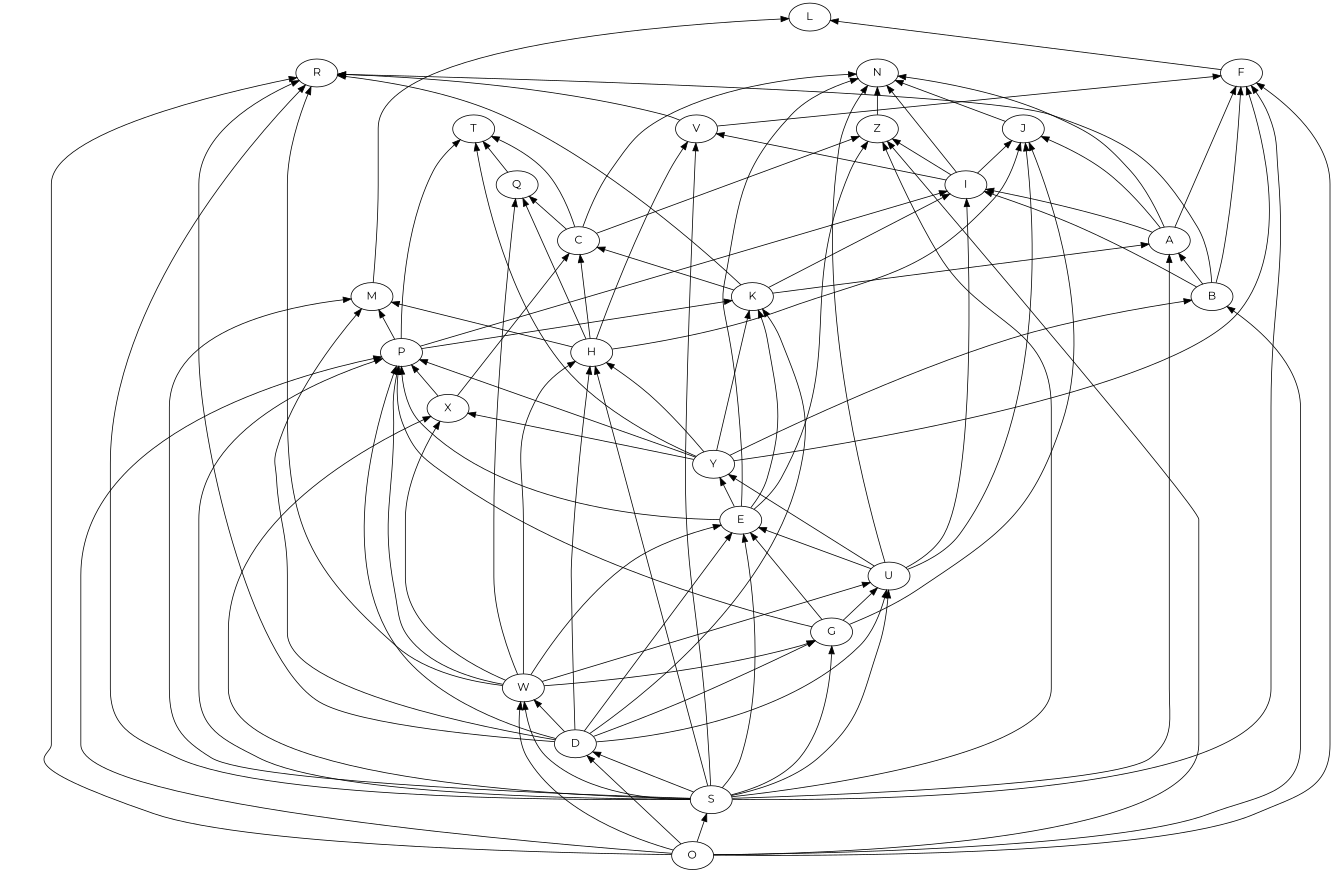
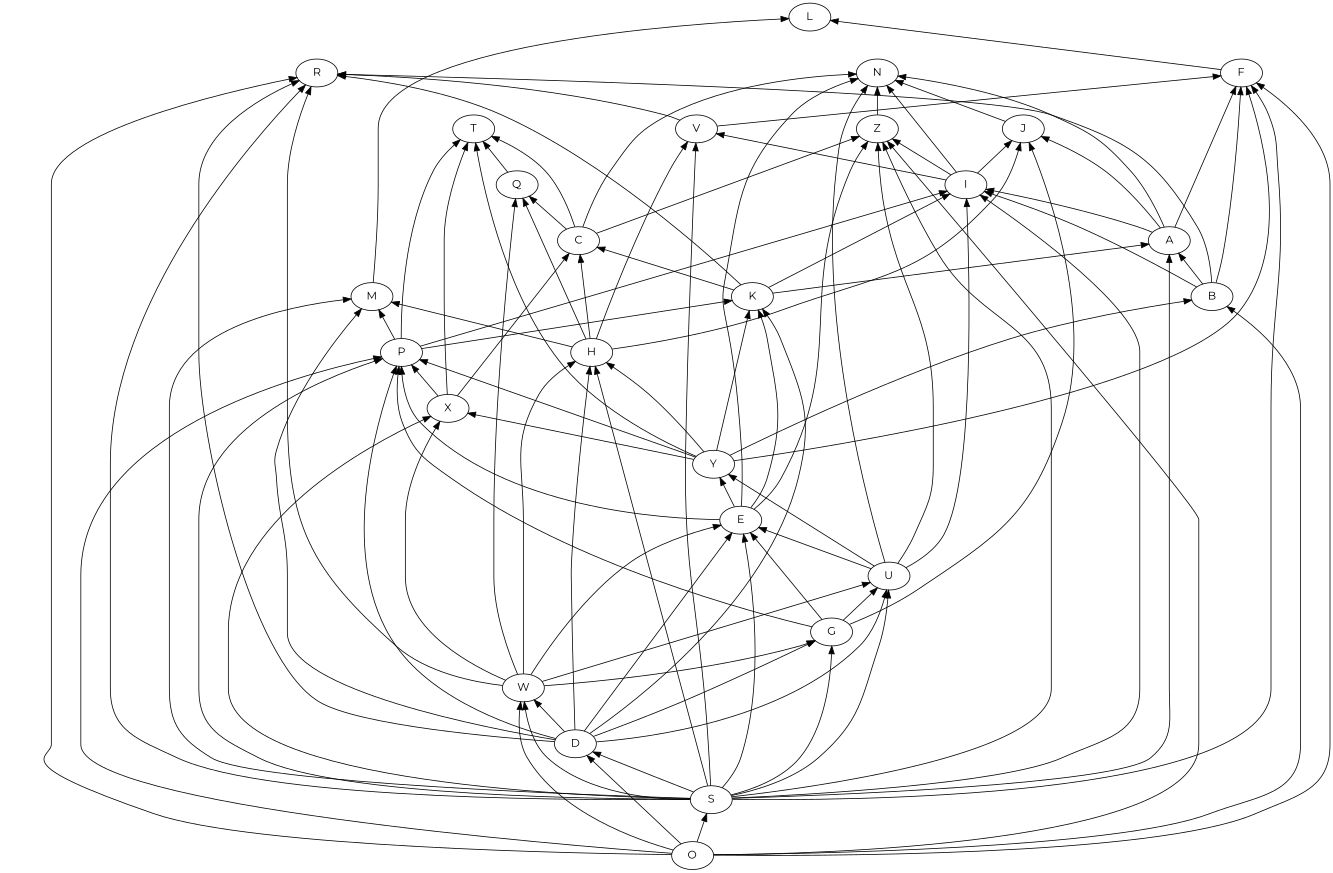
edge "X" -> "T": added
edge "U" -> "J": now "U" -> "Z"
edge "W" -> "P": removed
edge "S" -> "I": added
